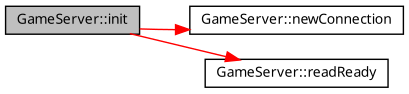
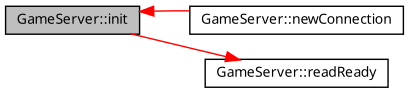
edge "GameServer::init" -> "GameServer::newConnection": reversed
